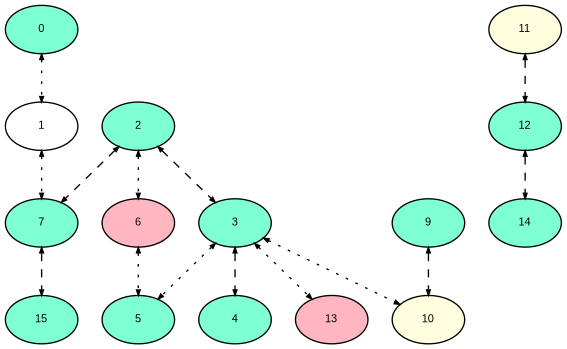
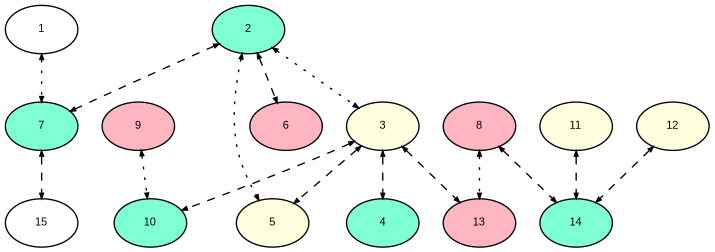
node "0": removed
edge "11" -- "12": now "11" -- "14"
node "8": added
node "12": fillcolor aquamarine -> lightyellow
edge "2" -- "3": style dashed -> dotted
edge "2" -- "6": style dotted -> dashed
node "3": fillcolor aquamarine -> lightyellow
node "9": fillcolor aquamarine -> lightpink
edge "6" -- "5": now "2" -- "5"
edge "3" -- "5": style dotted -> dashed
edge "3" -- "13": style dotted -> dashed
edge "3" -- "10": style dotted -> dashed
edge "9" -- "10": style dashed -> dotted
node "15": fillcolor aquamarine -> white
node "5": fillcolor aquamarine -> lightyellow
node "10": fillcolor lightyellow -> aquamarine
